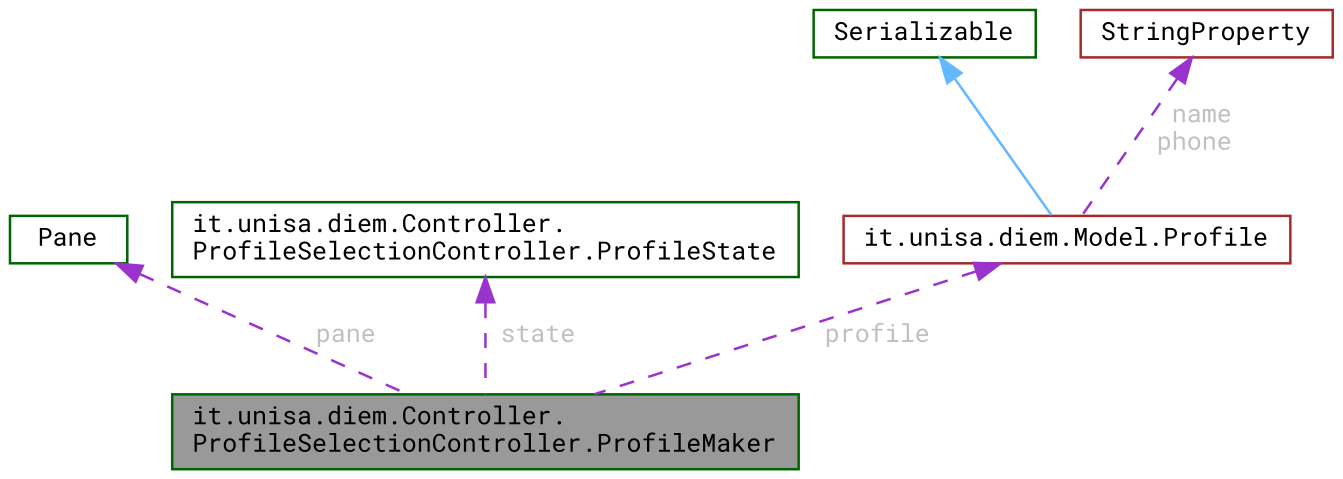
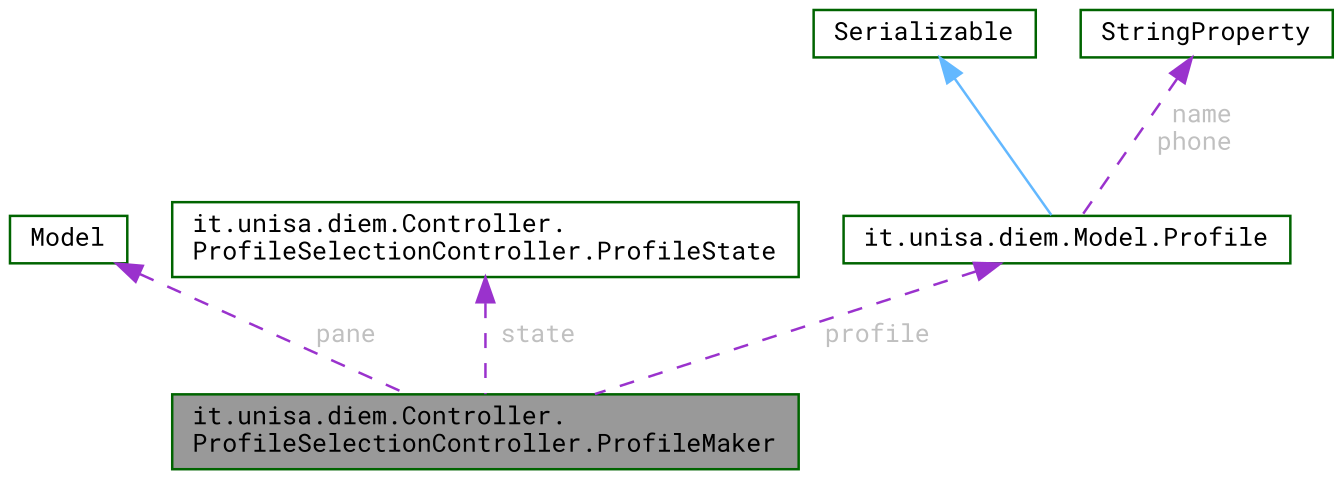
node "StringProperty": color brown -> darkgreen
node "Pane": label "Pane" -> "Model"
node "it.unisa.diem.Model.Profile": color brown -> darkgreen
